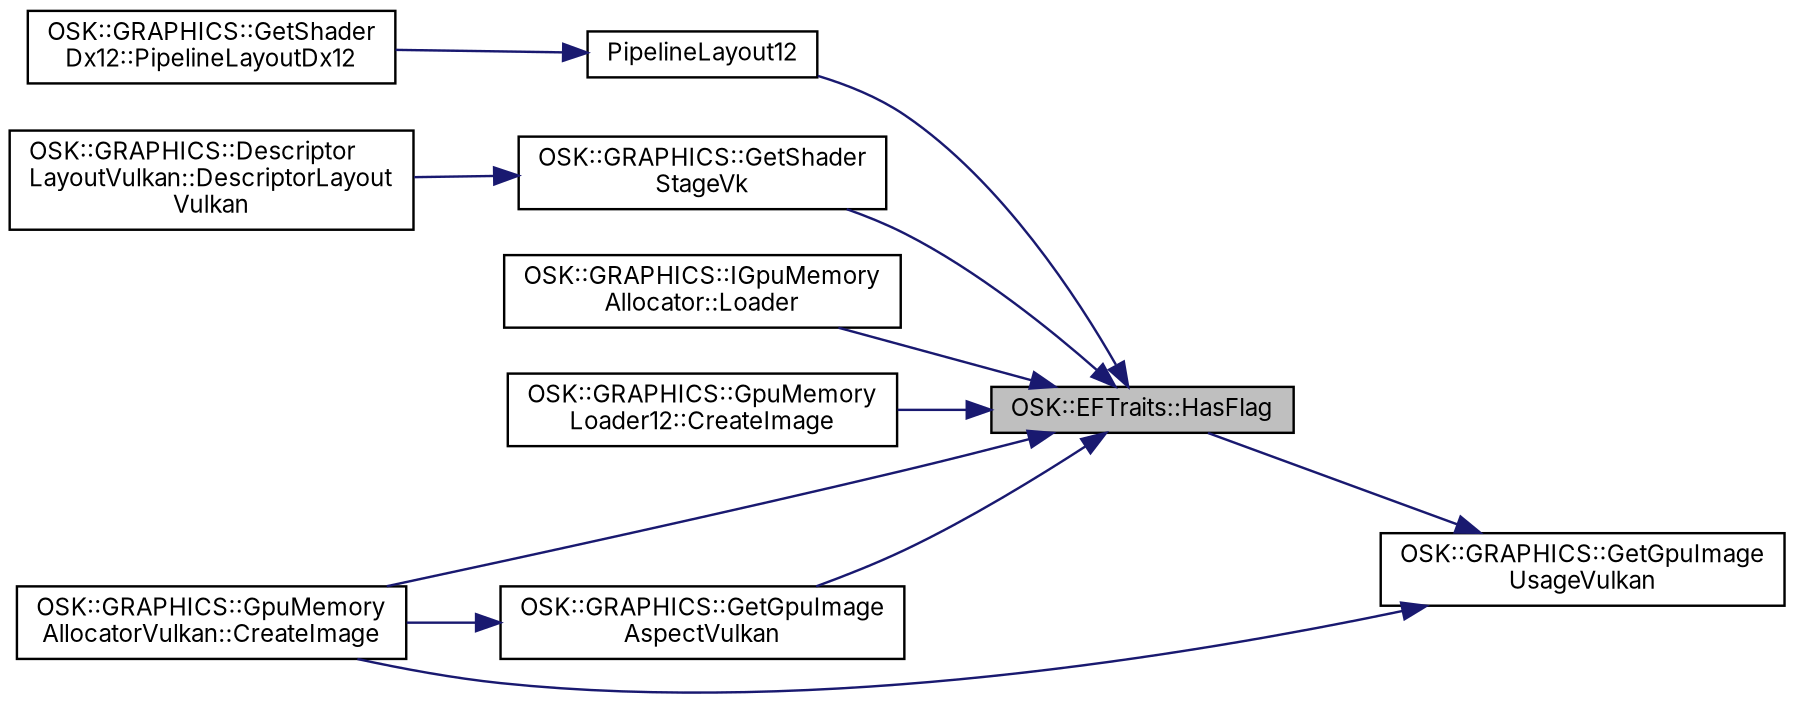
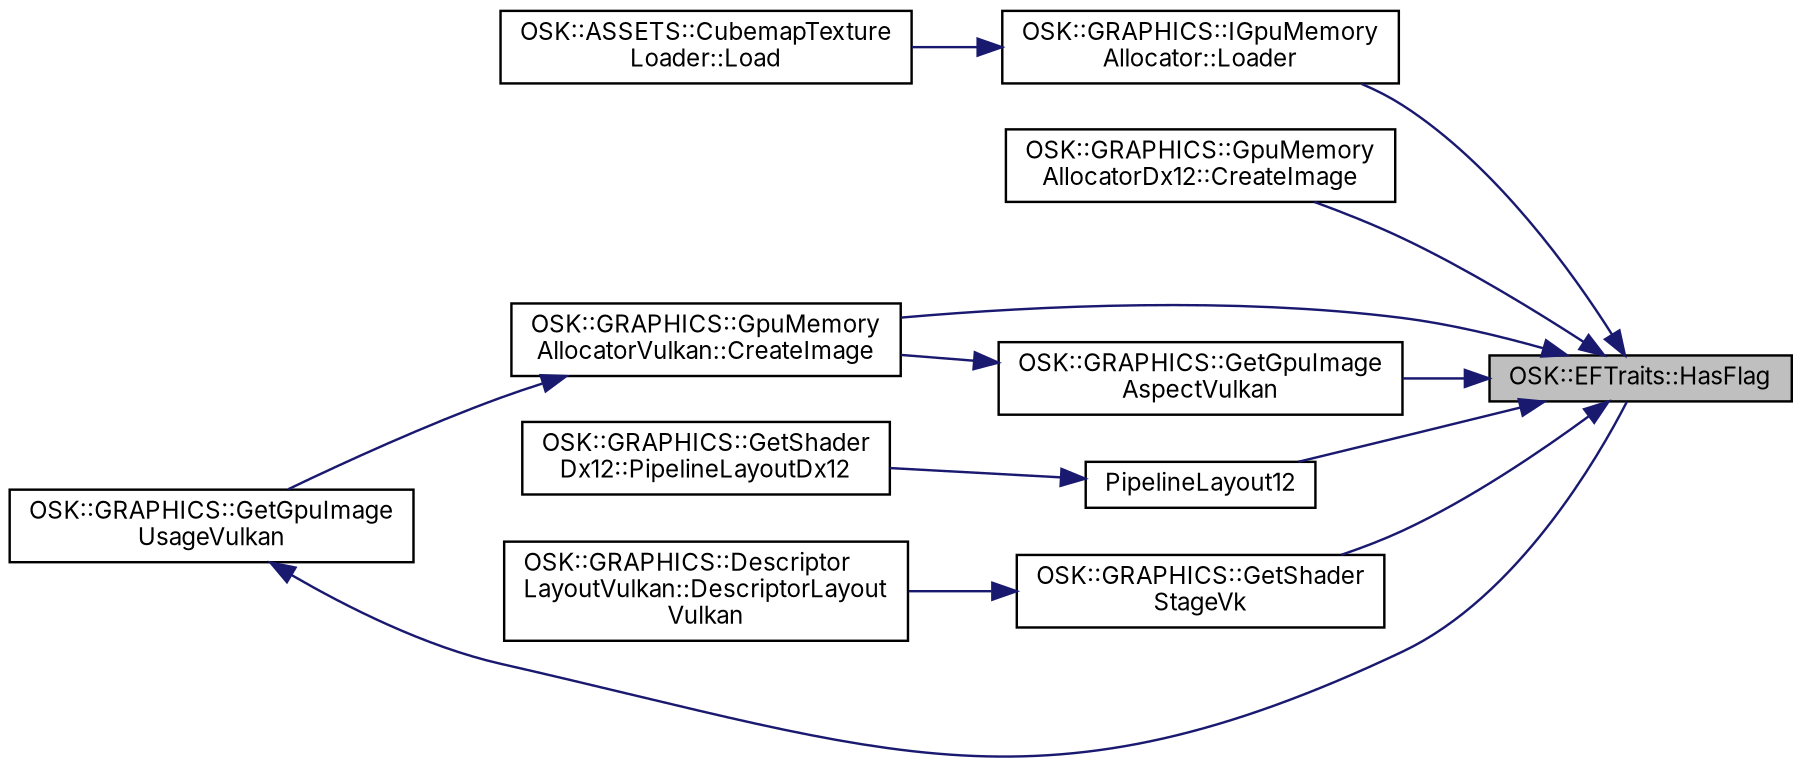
node "OSK::ASSETS::CubemapTexture Loader::Load": added
node "OSK::GRAPHICS::GpuMemory Loader12::CreateImage": label "OSK::GRAPHICS::GpuMemory Loader12::CreateImage" -> "OSK::GRAPHICS::GpuMemory AllocatorDx12::CreateImage"
edge "OSK::GRAPHICS::GpuMemory AllocatorVulkan::CreateImage" -> "OSK::GRAPHICS::GetGpuImage UsageVulkan": reversed
